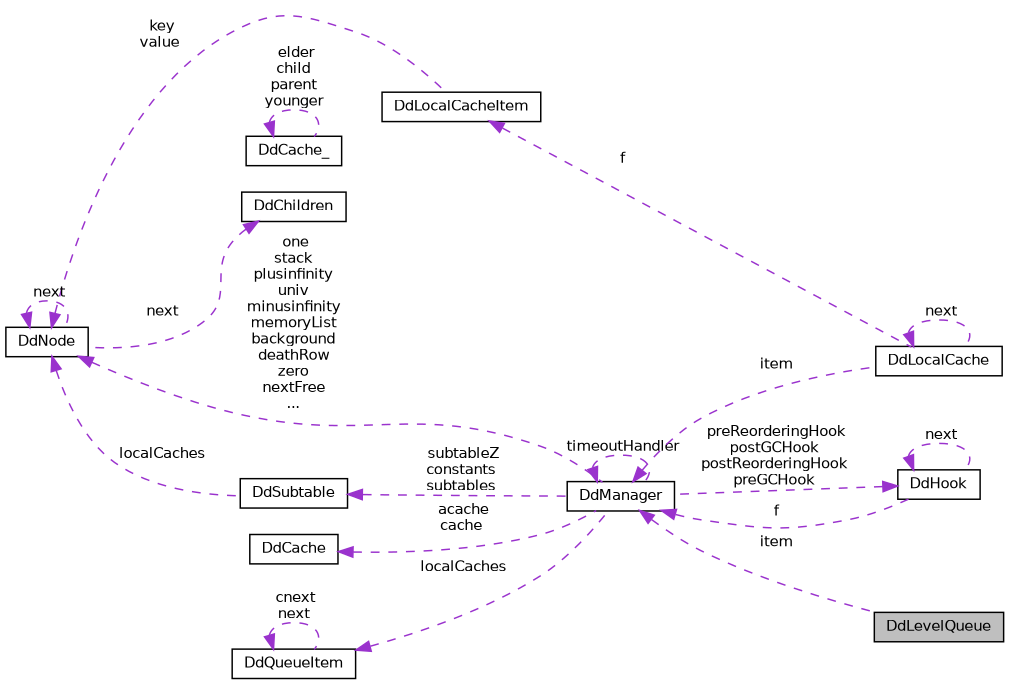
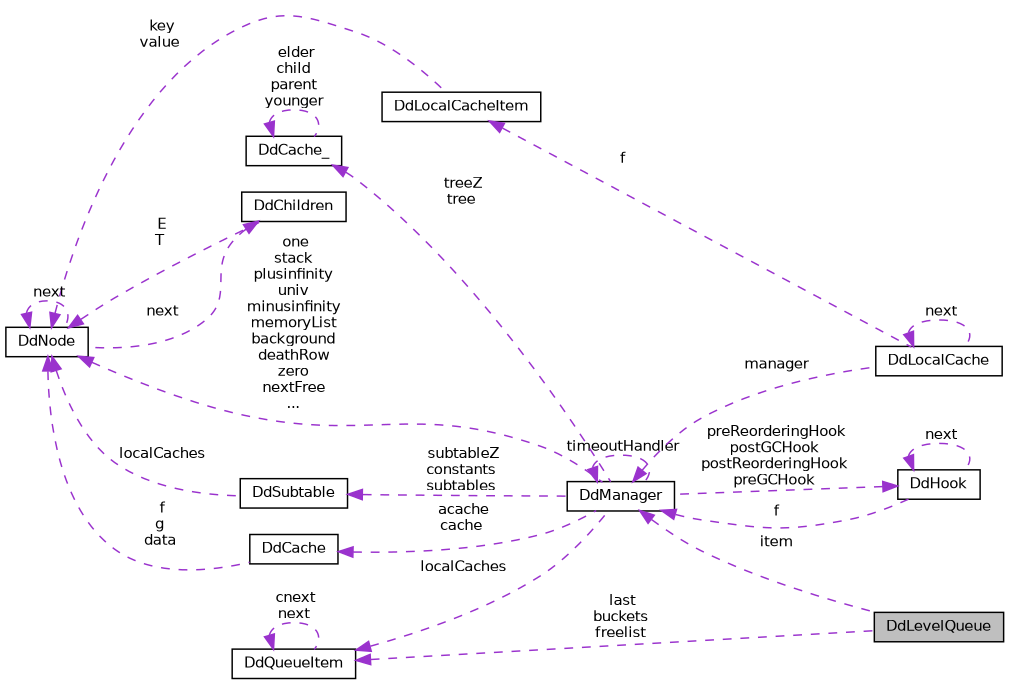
edge "DdChildren" -> "DdNode": added, label "E T"
edge "DdManager" -> "DdCache_": added, label "treeZ tree"
edge "DdLocalCache" -> "DdManager": label " item" -> " manager"
edge "DdCache" -> "DdNode": added, label "f g data"
edge "DdLevelQueue" -> "DdQueueItem": added, label "last buckets freelist"
